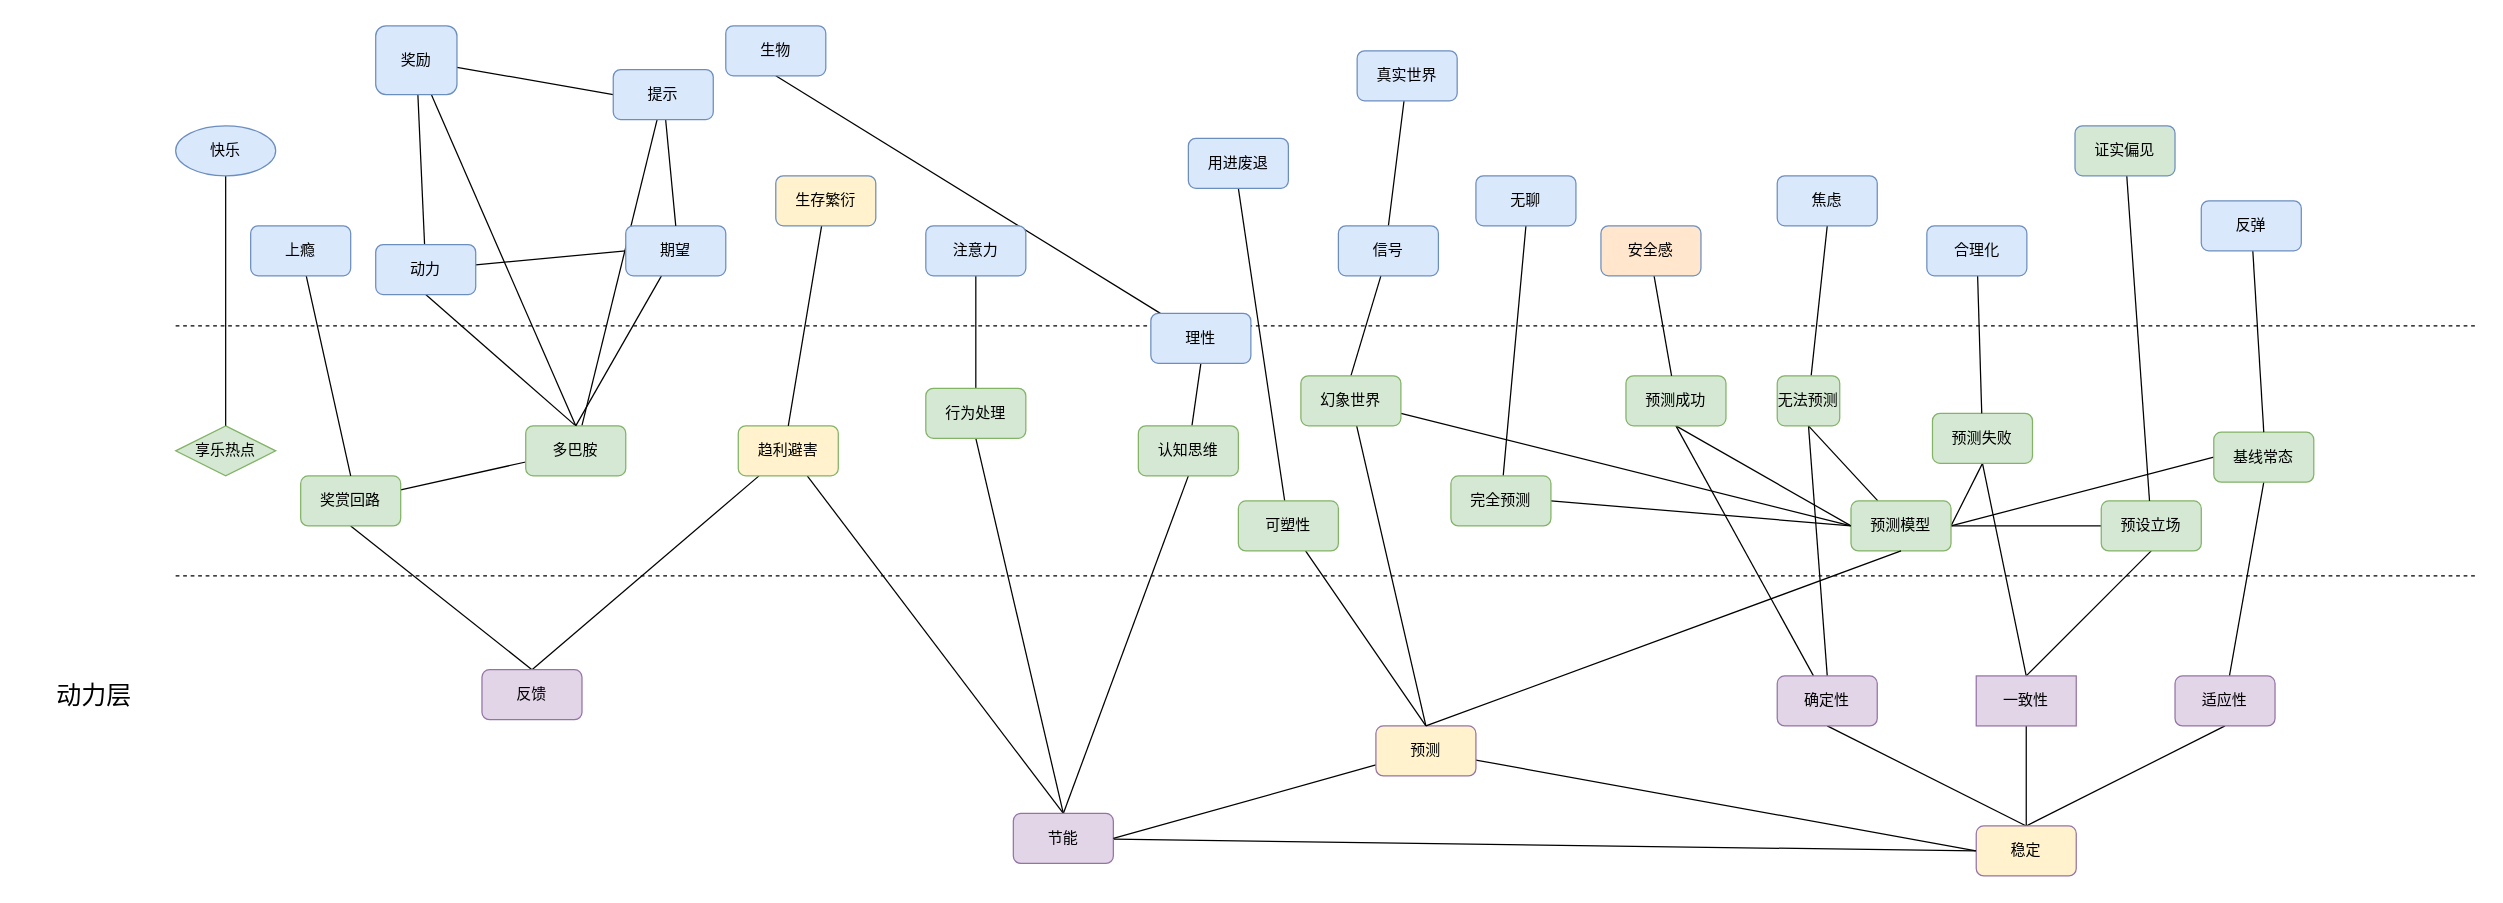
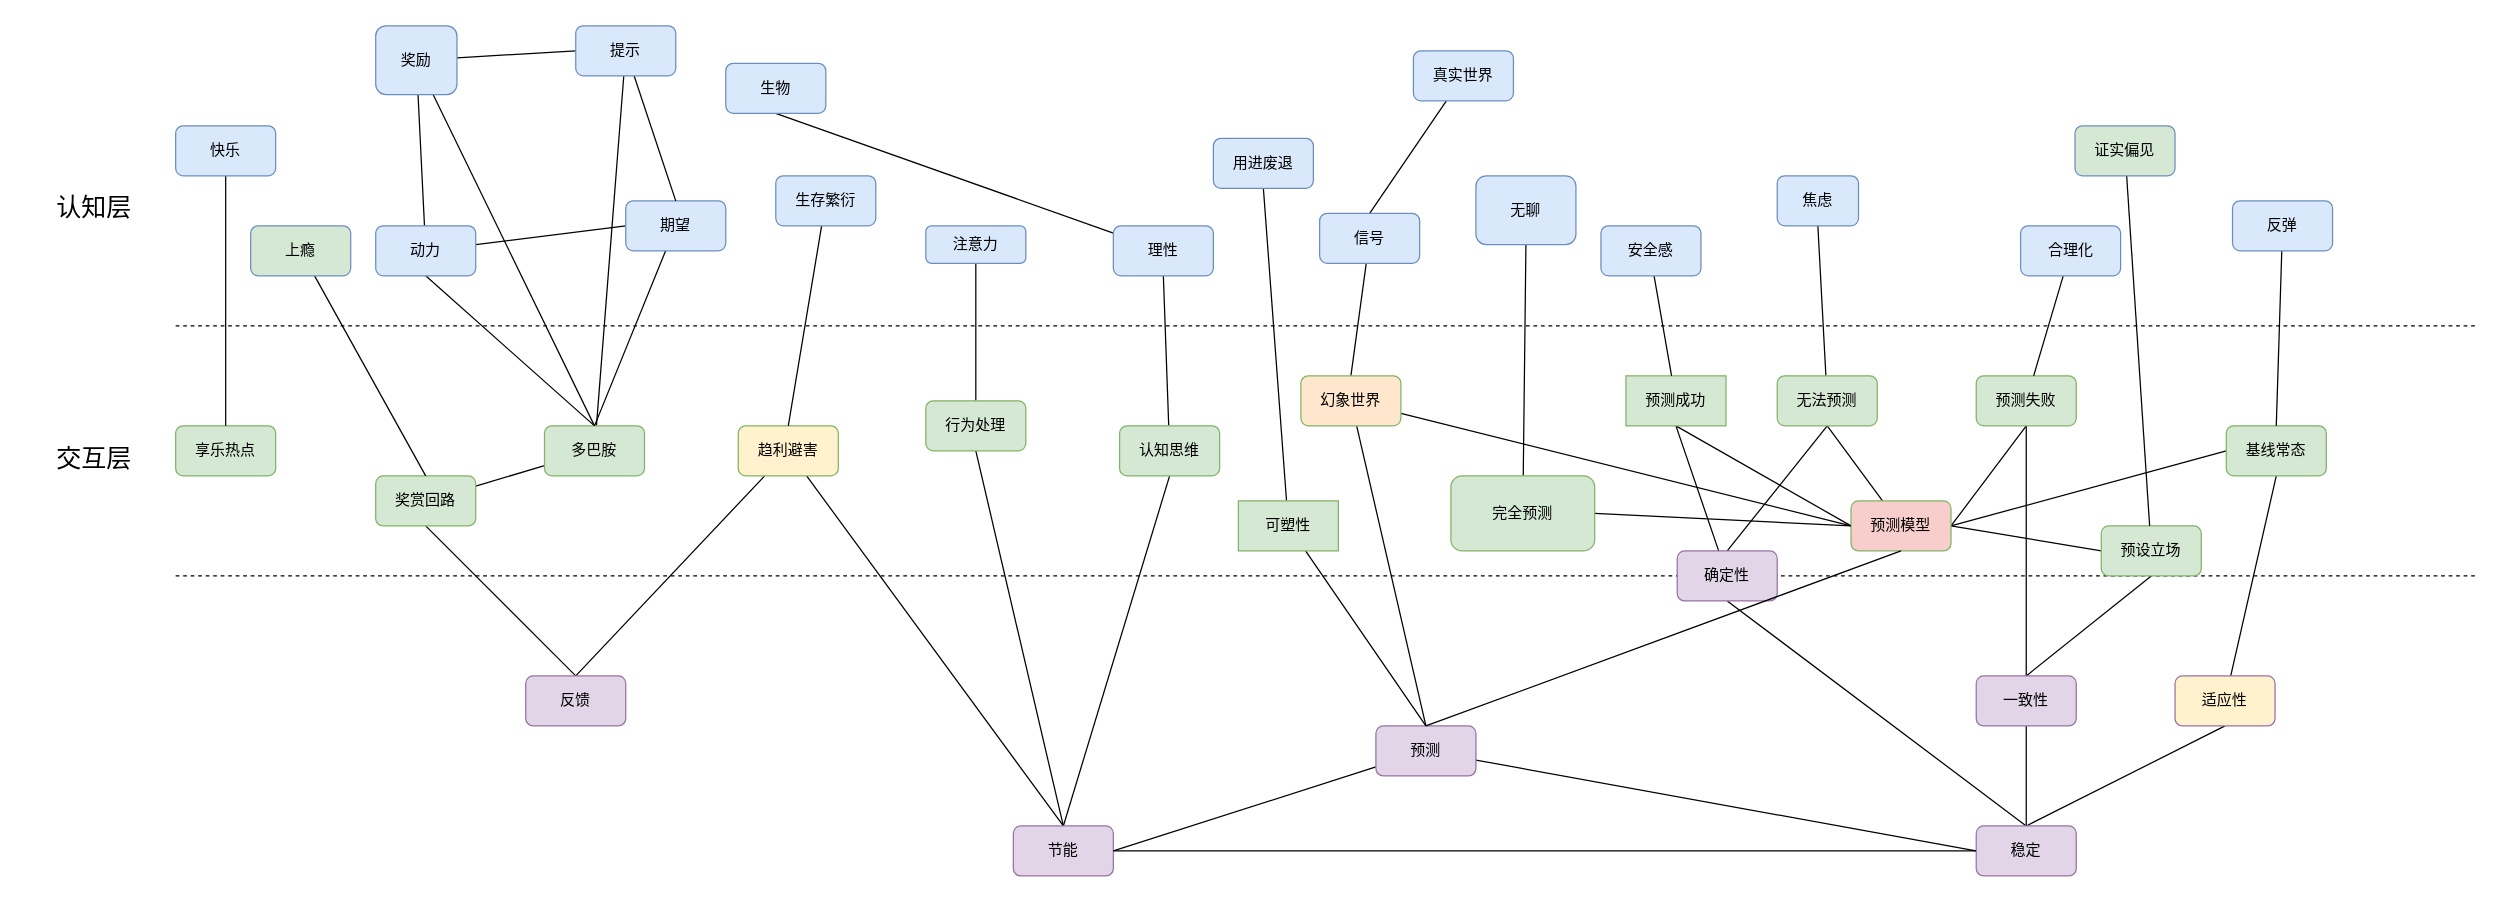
node "生物": moved (776, 51) -> (776, 88)
node "真实世界": moved (1407, 76) -> (1463, 76)
node "提示": moved (663, 94) -> (626, 51)
node "快乐": shape ellipse -> rounded rectangle
node "用进废退": moved (1238, 163) -> (1263, 163)
node "生存繁衍": fillcolor #fff2cc -> #dae8fc
node "无聊": size 100x50 -> 100x69
node "焦虑": size 100x50 -> 81x50
node "认知层": added
node "反弹": moved (2251, 226) -> (2282, 226)
node "上瘾": fillcolor #dae8fc -> #d5e8d4
node "期望": moved (676, 251) -> (676, 226)
node "注意力": size 100x50 -> 100x38
node "信号": moved (1388, 251) -> (1369, 238)
node "安全感": fillcolor #ffe6cc -> #dae8fc
node "合理化": moved (1976, 251) -> (2070, 251)
node "动力": moved (426, 269) -> (426, 251)
node "理性": moved (1201, 338) -> (1163, 251)
node "幻象世界": fillcolor #d5e8d4 -> #ffe6cc
node "预测成功": shape rounded rectangle -> rectangle
node "无法预测": size 63x50 -> 100x50
node "行为处理": moved (976, 413) -> (976, 426)
node "预测失败": moved (1982, 438) -> (2026, 401)
node "享乐热点": shape diamond -> rounded rectangle
node "多巴胺": moved (576, 451) -> (594, 451)
node "认知思维": moved (1188, 451) -> (1169, 451)
node "交互层": added
node "基线常态": moved (2263, 457) -> (2276, 451)
node "奖赏回路": moved (351, 501) -> (426, 501)
node "完全预测": size 100x50 -> 144x75
node "可塑性": shape rounded rectangle -> rectangle
node "预测模型": fillcolor #d5e8d4 -> #f8cecc
node "预设立场": moved (2151, 526) -> (2151, 551)
node "动力层": removed
node "反馈": moved (532, 694) -> (576, 701)
node "确定性": moved (1827, 701) -> (1727, 576)
node "一致性": shape rectangle -> rounded rectangle
node "适应性": fillcolor #e1d5e7 -> #fff2cc
node "预测": fillcolor #fff2cc -> #e1d5e7
node "节能": moved (1063, 838) -> (1063, 851)
node "稳定": fillcolor #fff2cc -> #e1d5e7
